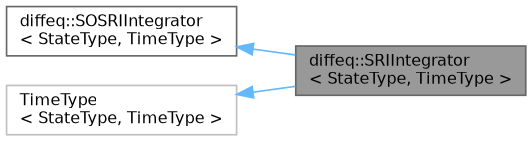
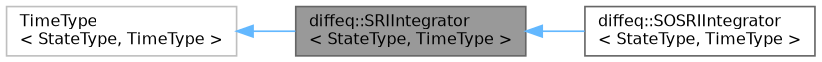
edge "diffeq::SRIIntegrator < StateType, TimeType >" -> "diffeq::SOSRIIntegrator < StateType, TimeType >": reversed
